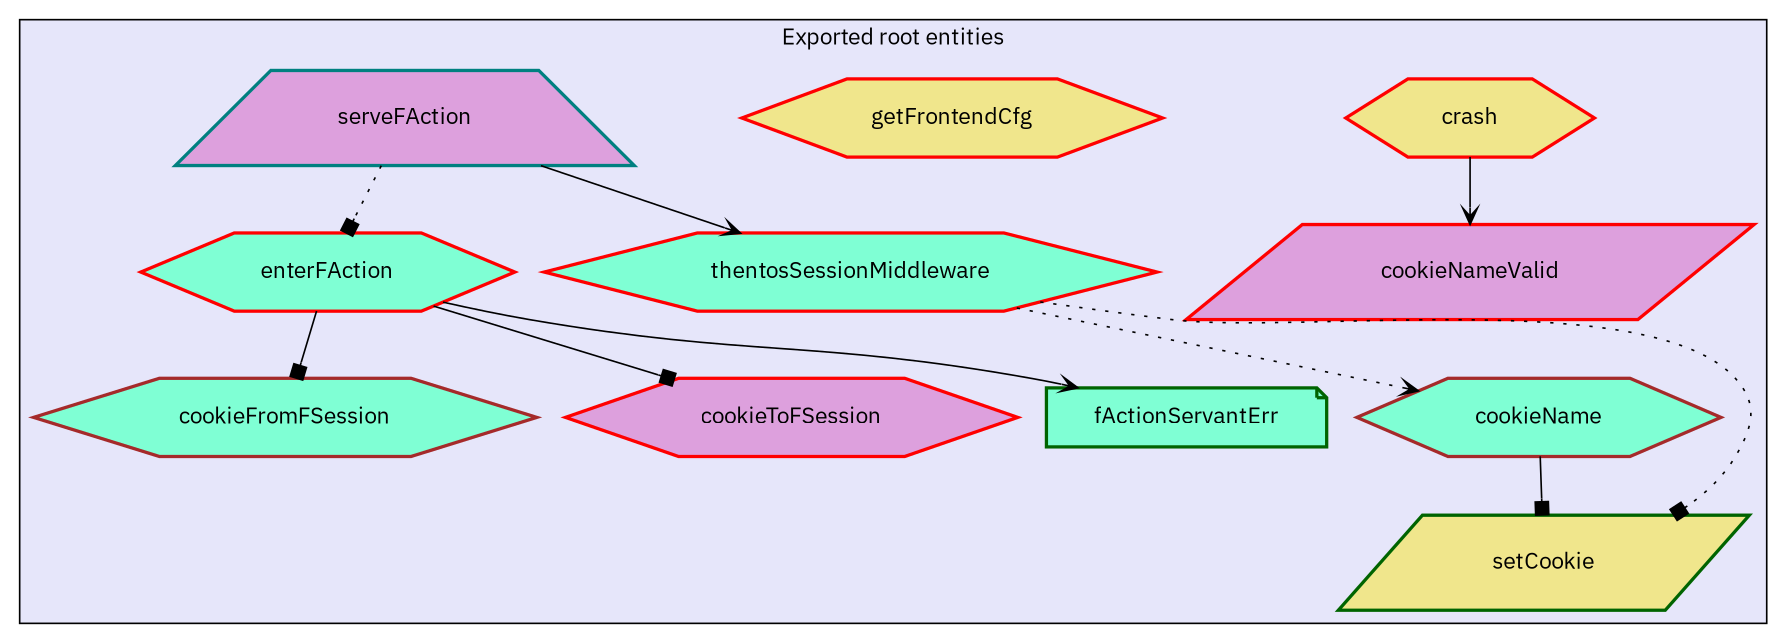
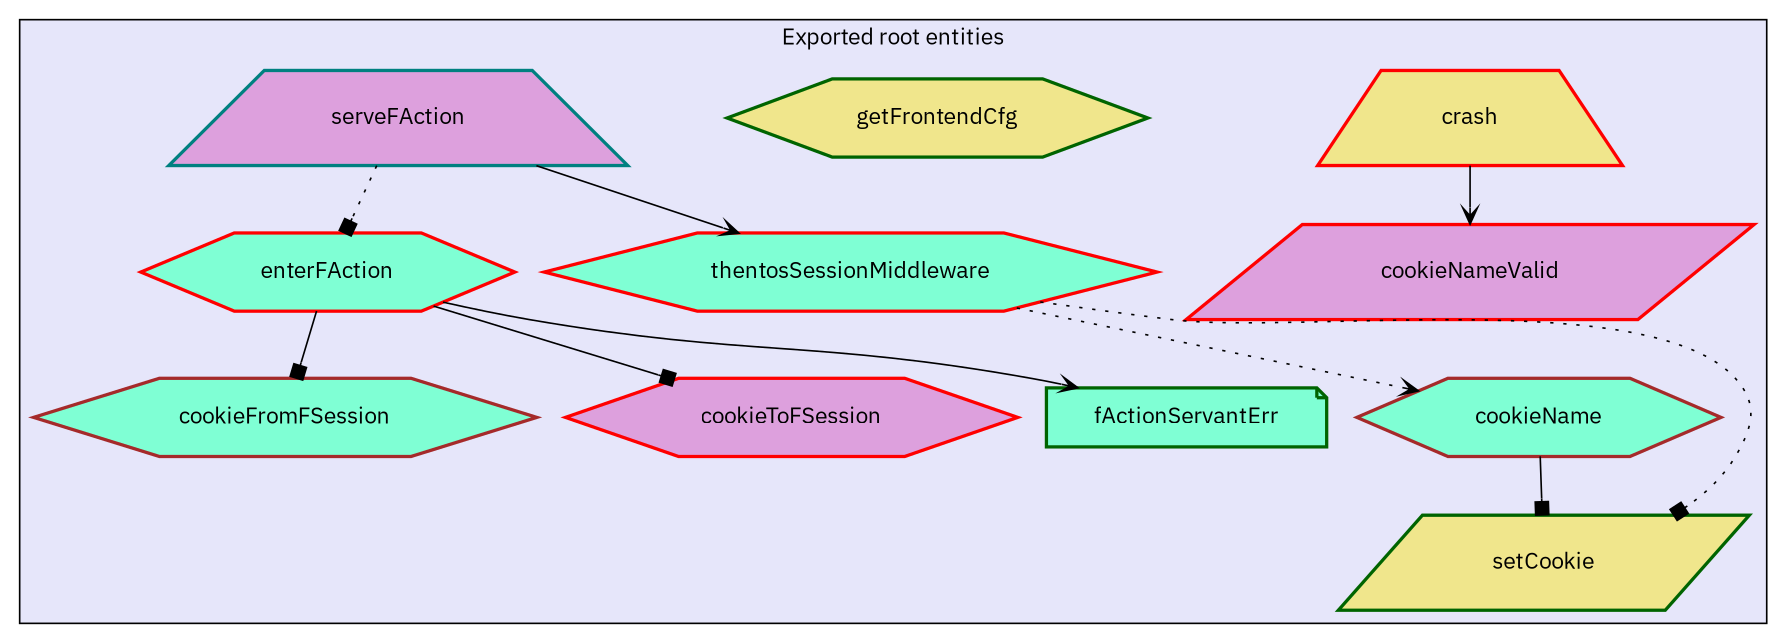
node "getFrontendCfg": color red -> darkgreen
node "crash": shape hexagon -> trapezium
